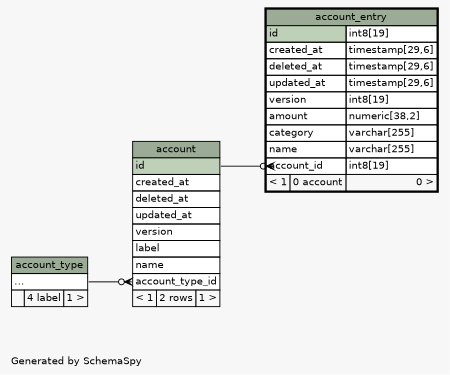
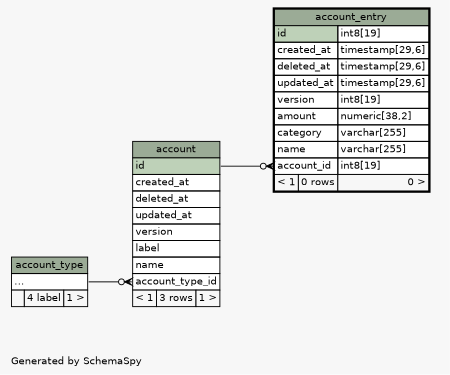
node "account_entry": text "0 account" -> "0 rows"
node "account": text "2 rows" -> "3 rows"
